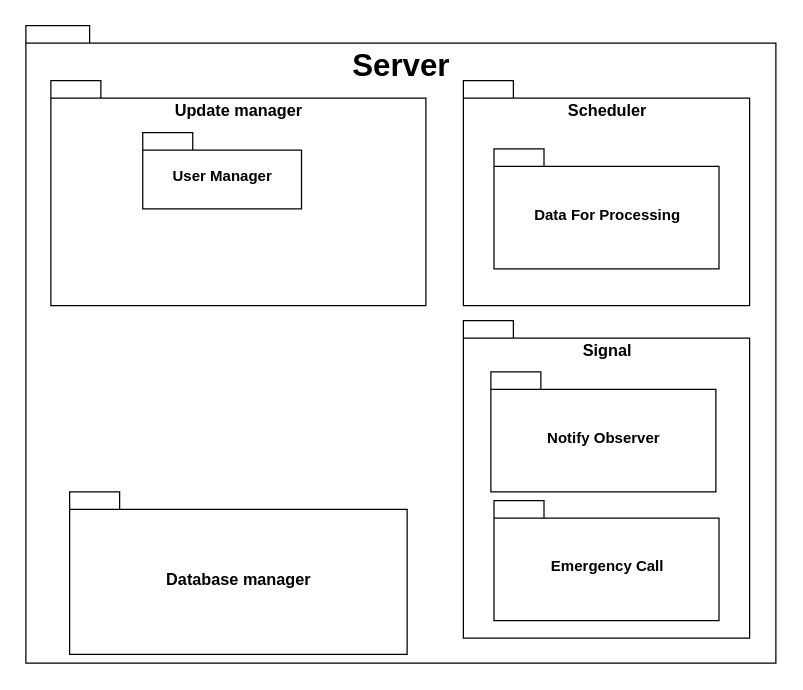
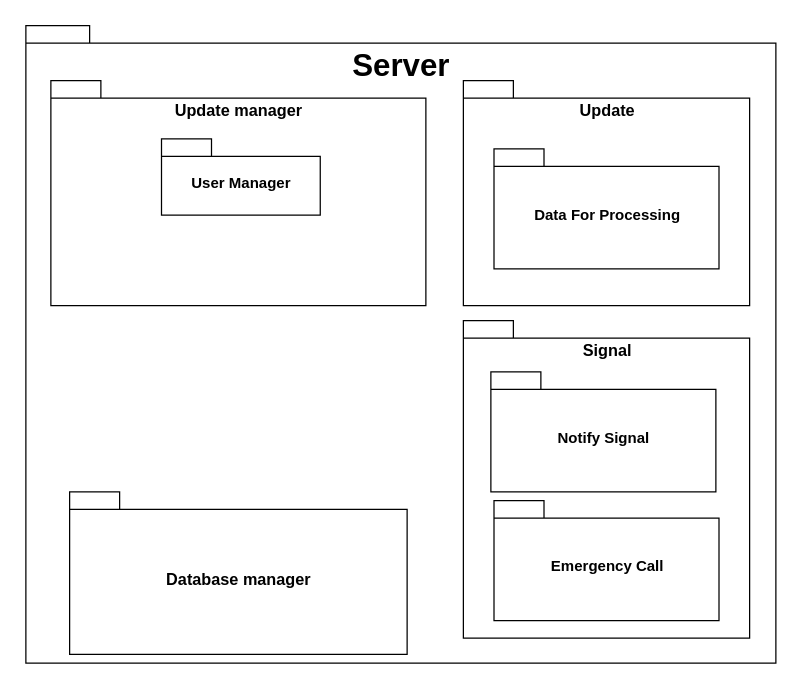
node "Scheduler": label "Scheduler" -> "Update"
node "User Manager": moved (222, 171) -> (241, 177)
node "Notify Observer": label "Notify Observer" -> "Notify Signal"
